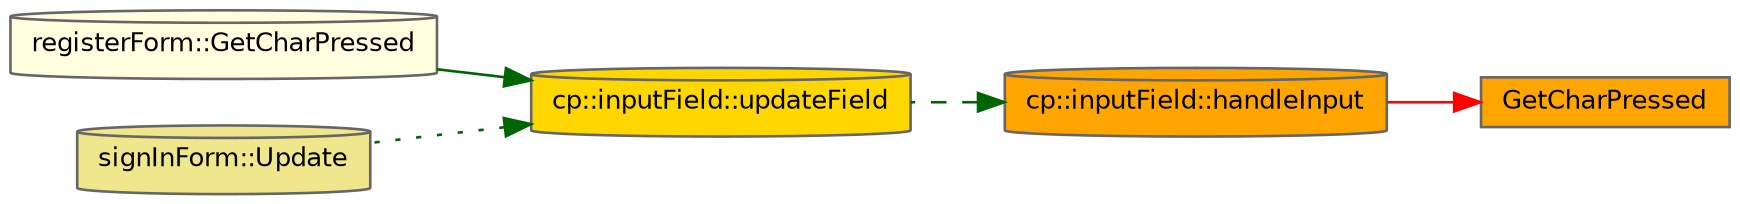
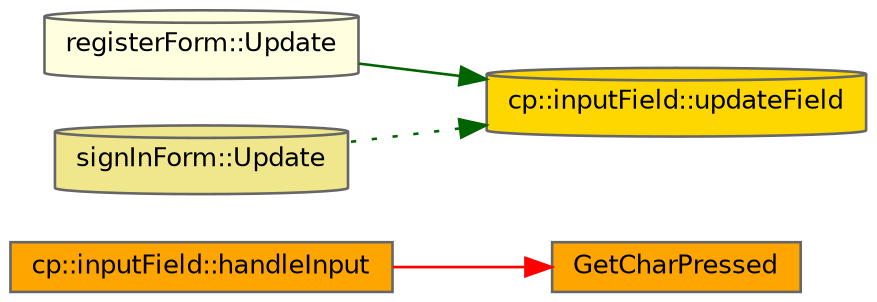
node "registerForm::GetCharPressed": label "registerForm::GetCharPressed" -> "registerForm::Update"
edge "cp::inputField::updateField" -> "cp::inputField::handleInput": removed
node "cp::inputField::handleInput": shape cylinder -> box
